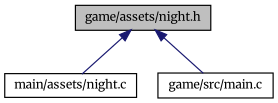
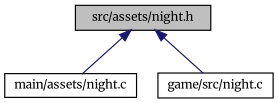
node "game/assets/night.h": label "game/assets/night.h" -> "src/assets/night.h"
node "game/src/main.c": label "game/src/main.c" -> "game/src/night.c"
